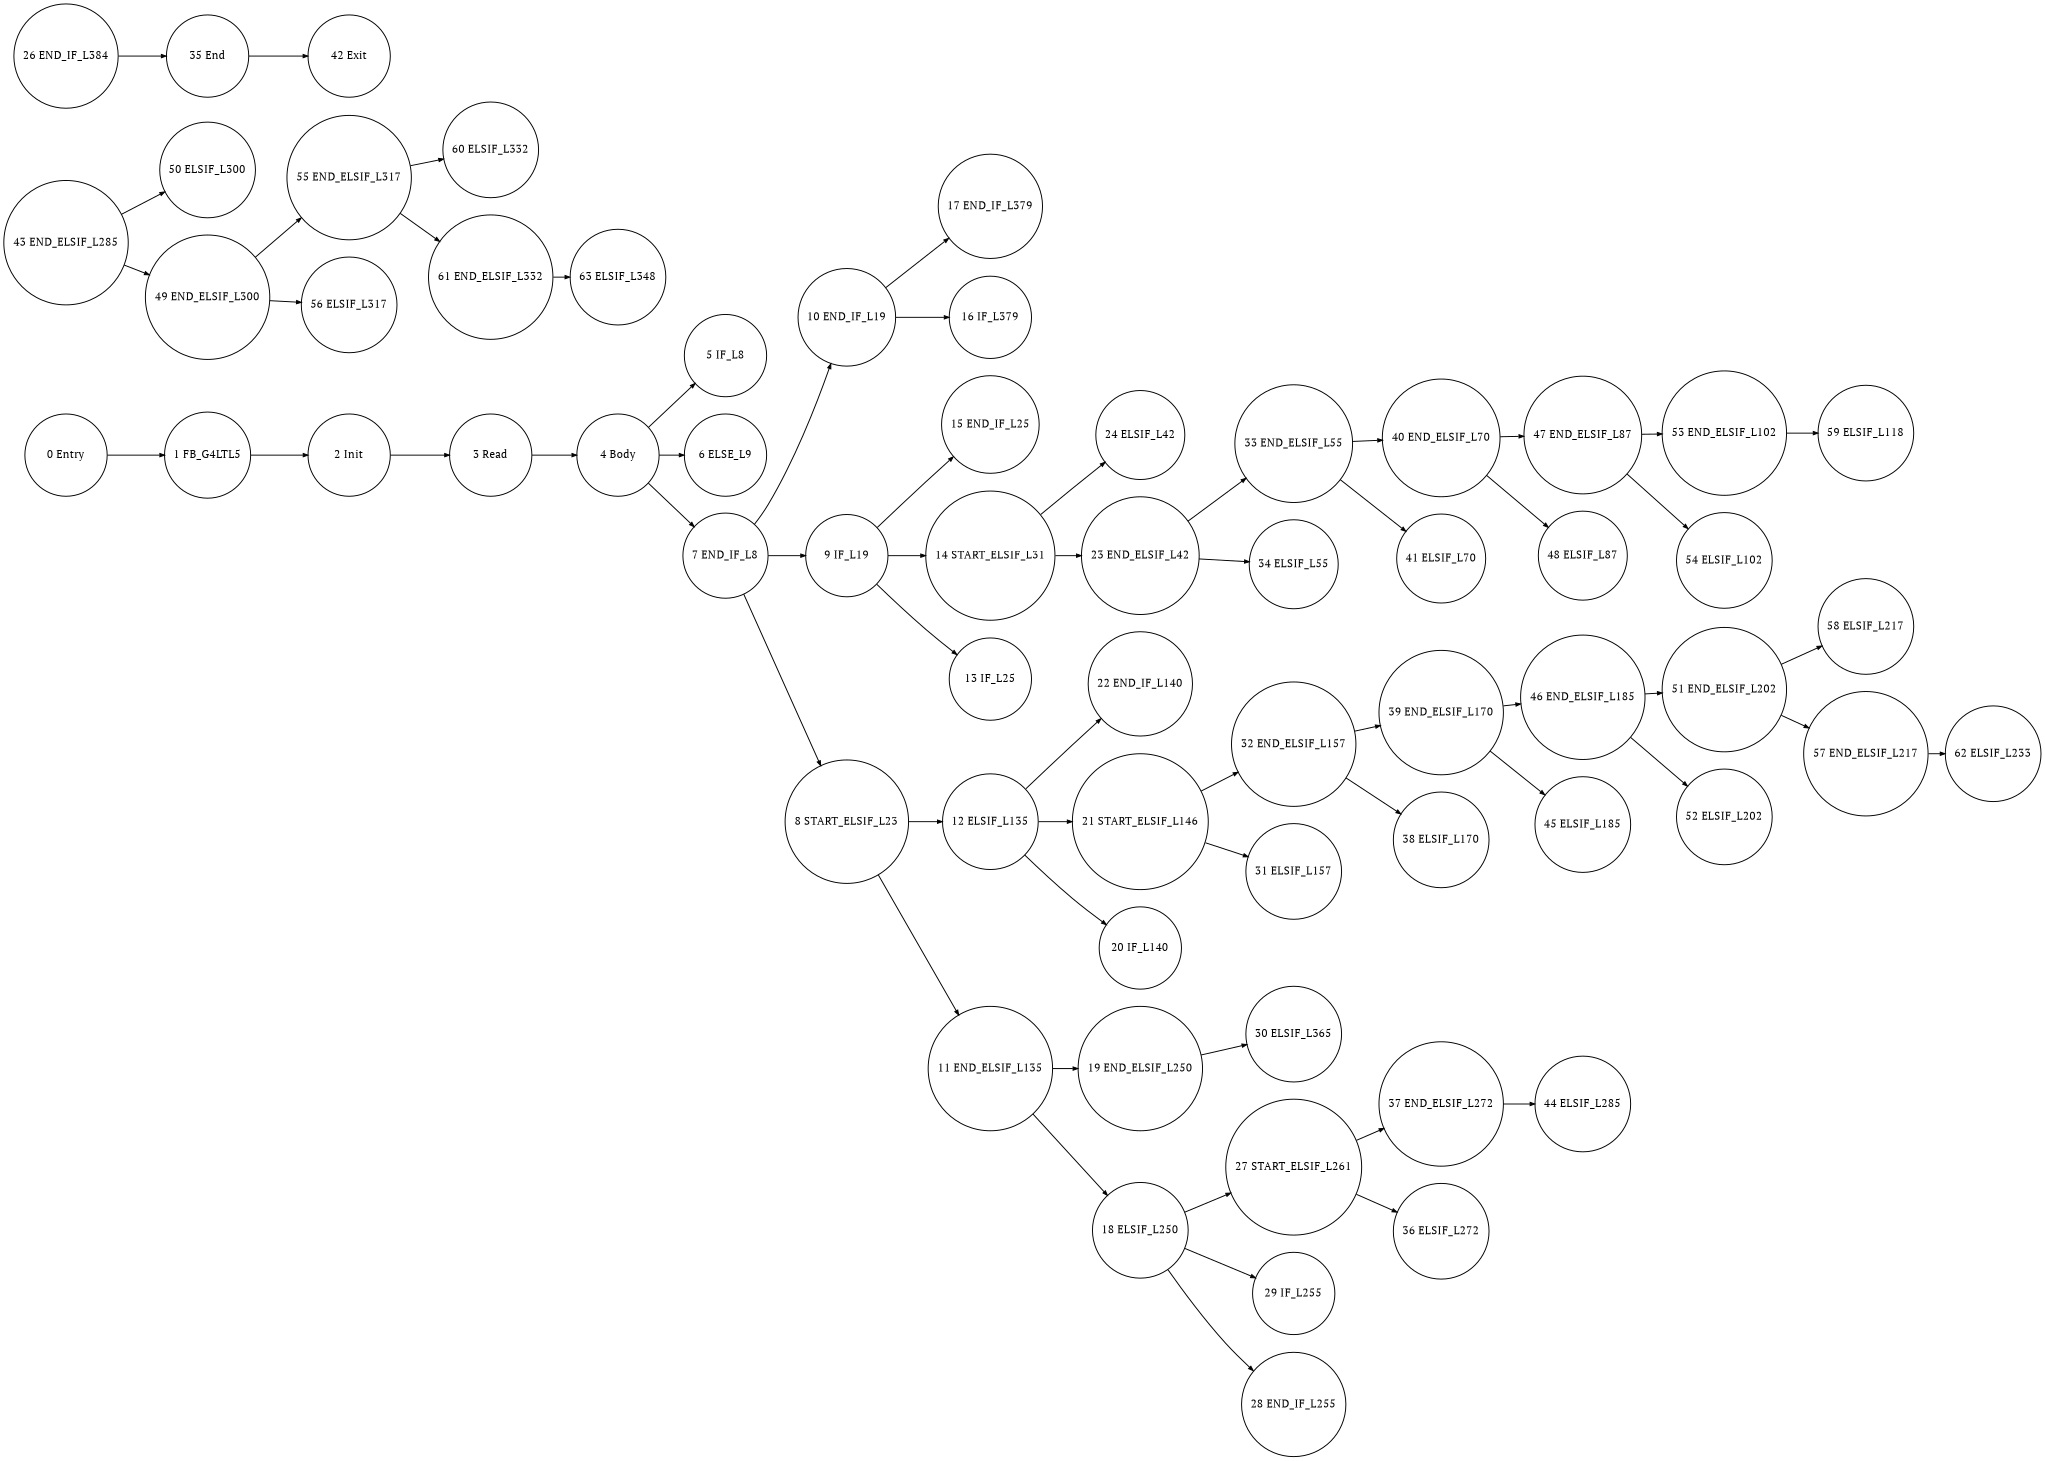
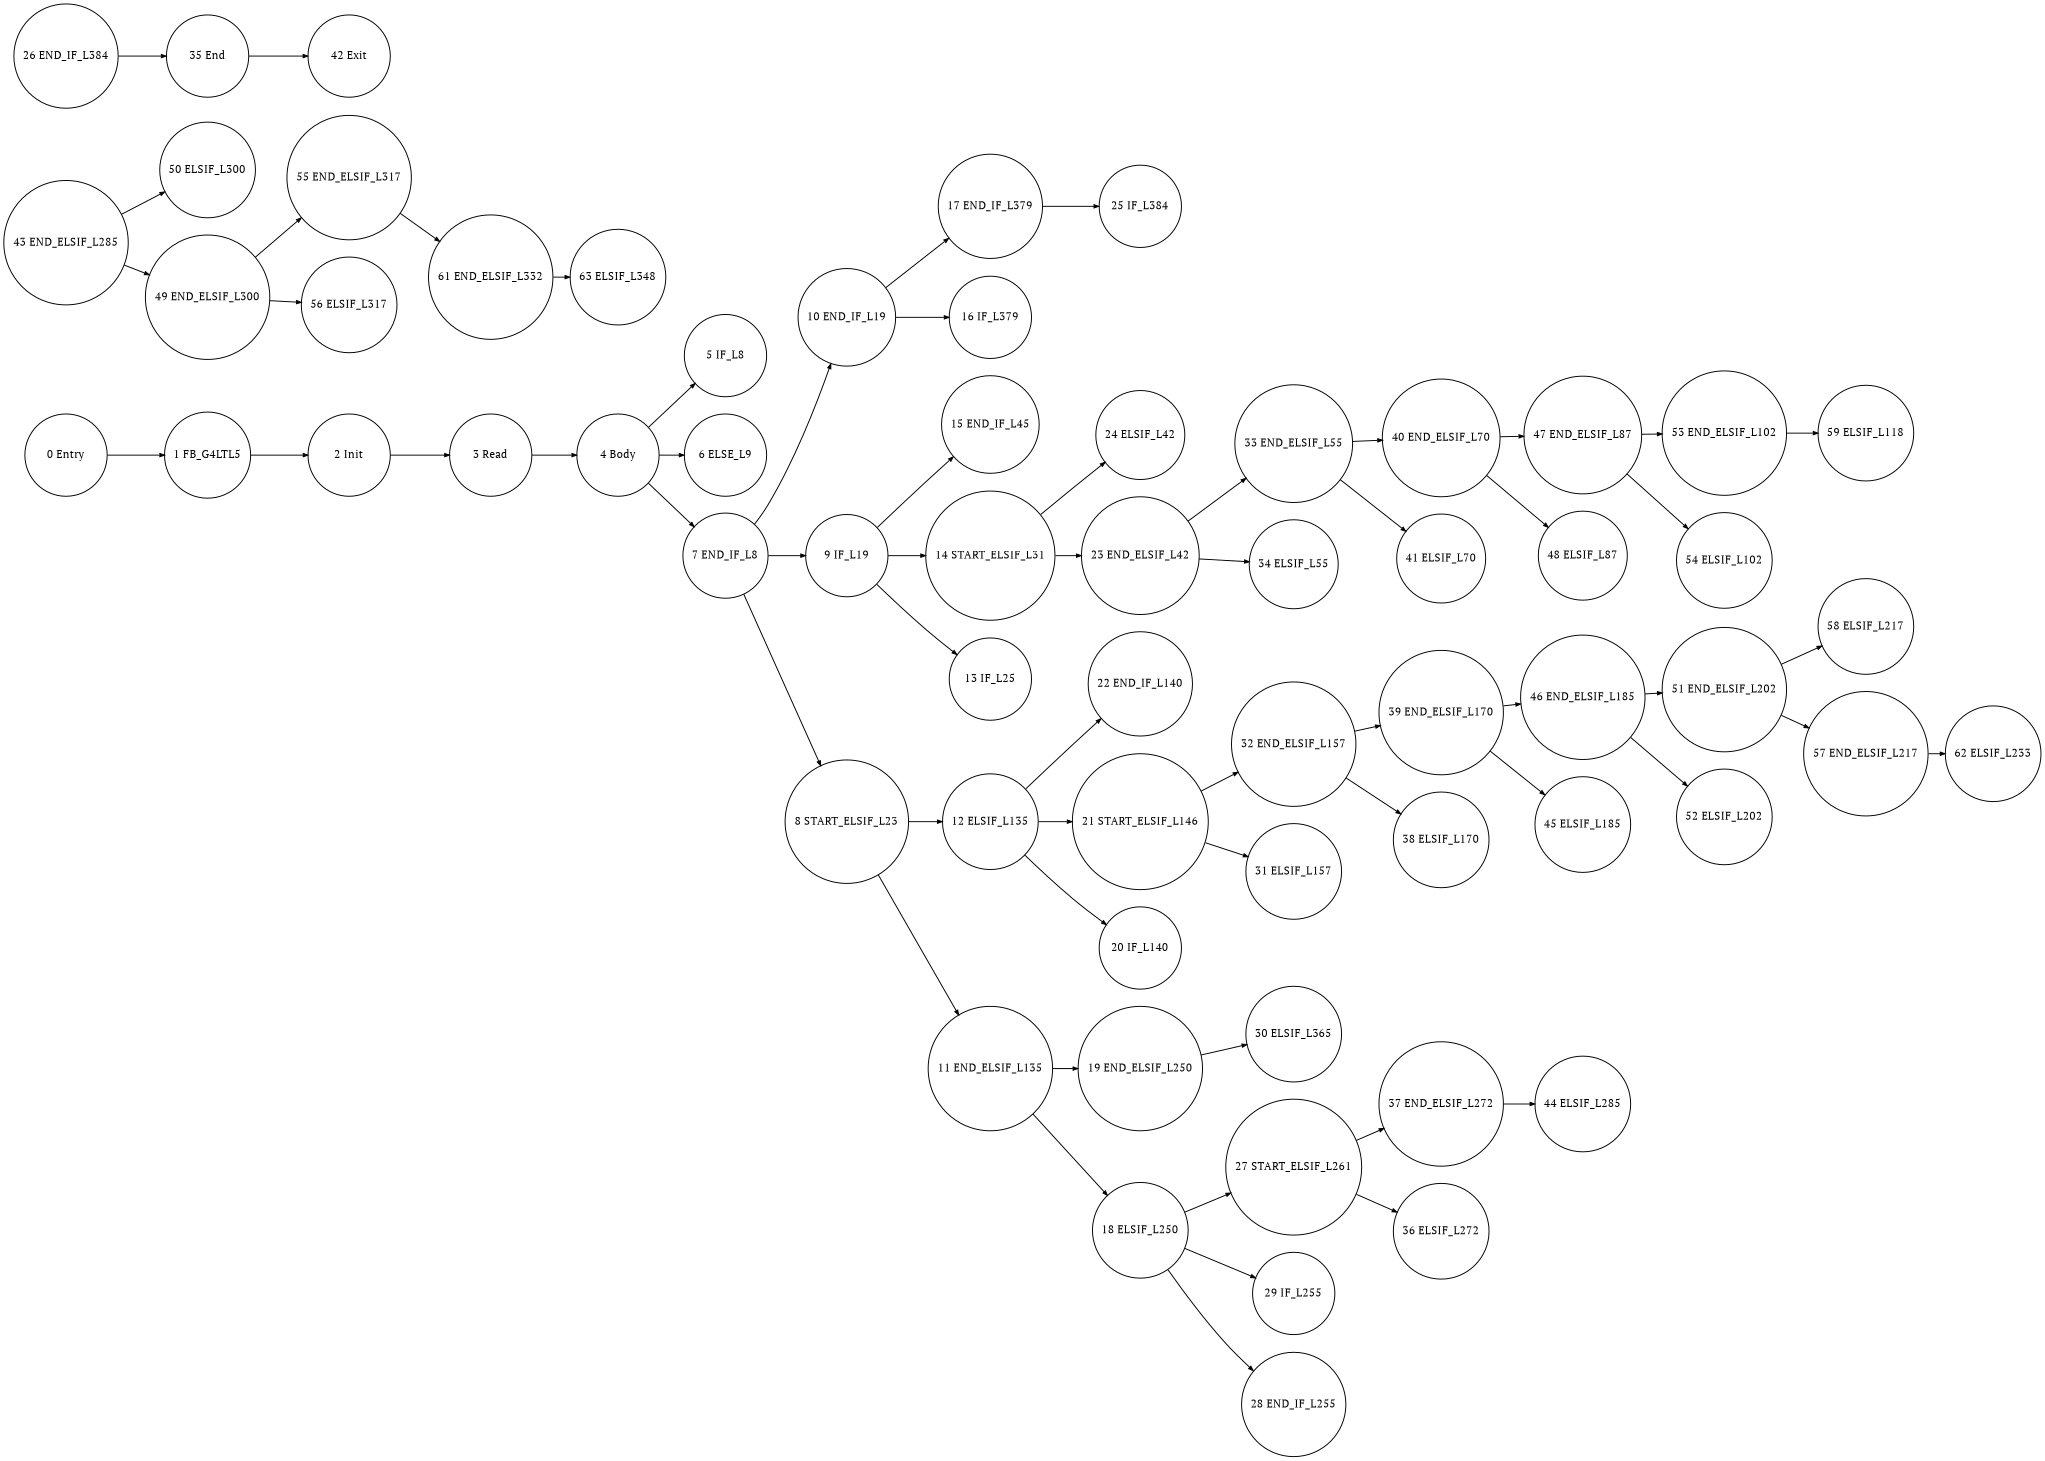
node "60 ELSIF_L332": removed
node "25 IF_L384": added
node "15 END_IF_L25": label "15 END_IF_L25" -> "15 END_IF_L45"
